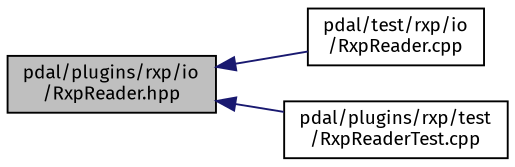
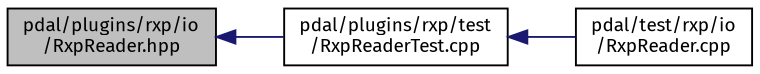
edge "pdal/test/rxp/io /RxpReader.cpp" -> "pdal/plugins/rxp/io /RxpReader.hpp": now "pdal/test/rxp/io /RxpReader.cpp" -> "pdal/plugins/rxp/test /RxpReaderTest.cpp"
